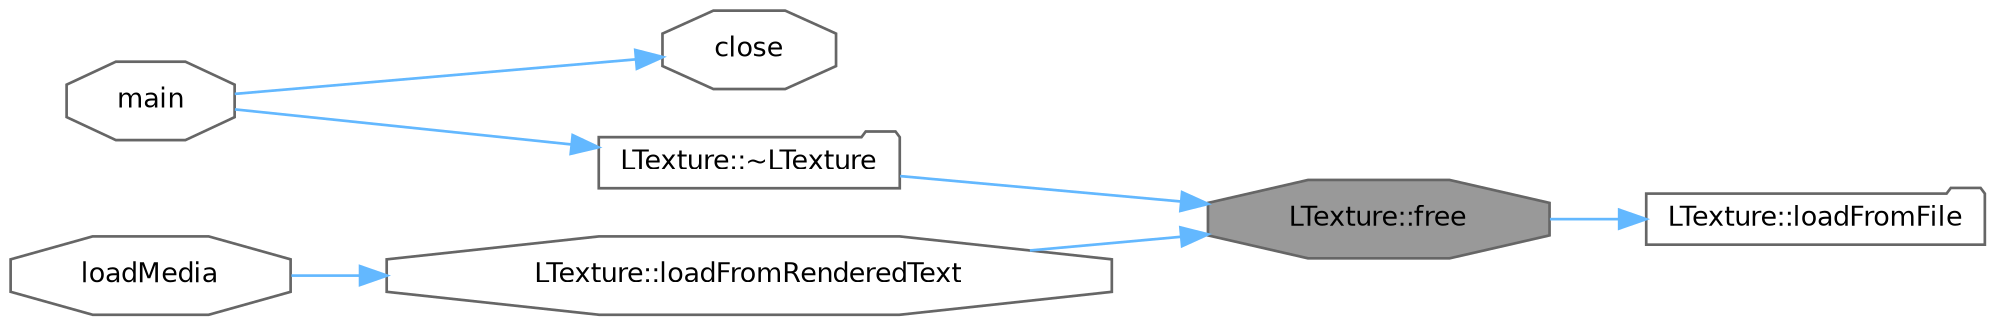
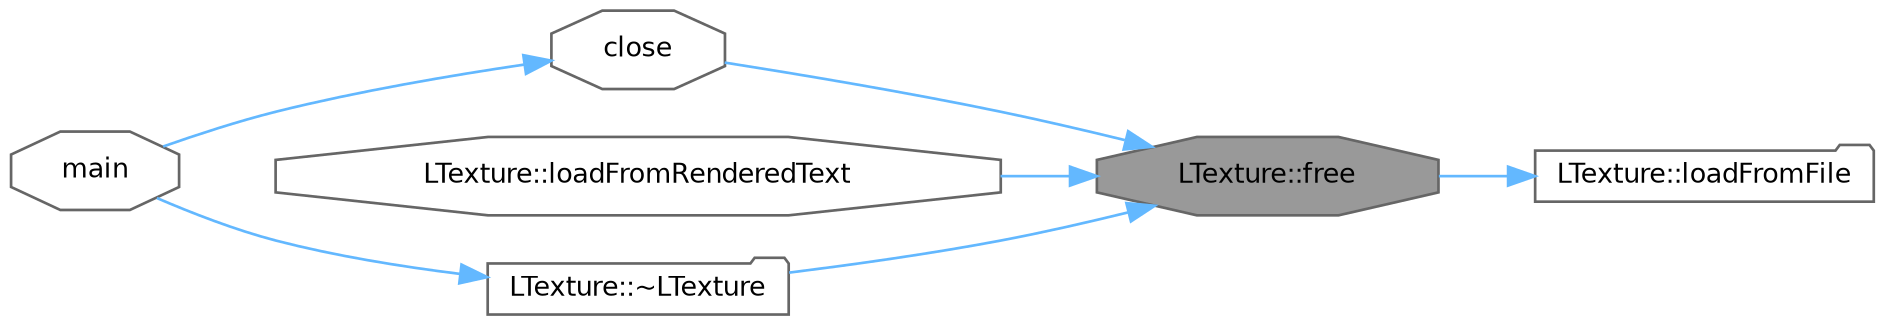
edge "close" -> "LTexture::free": added
node "loadMedia": removed
